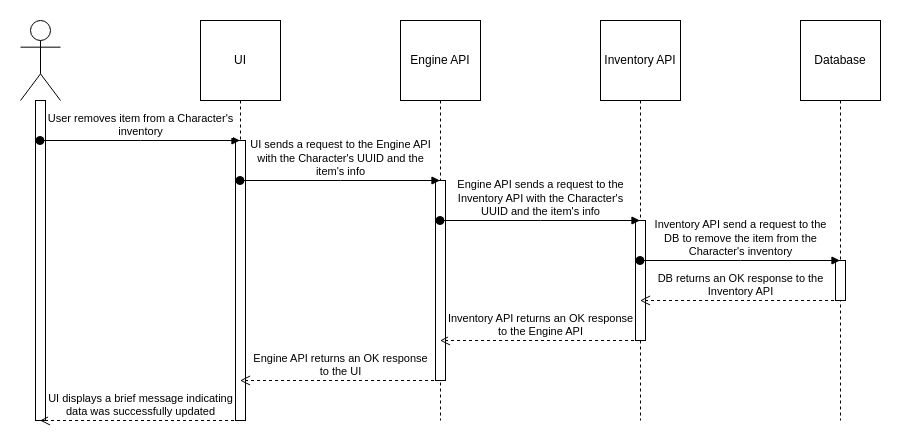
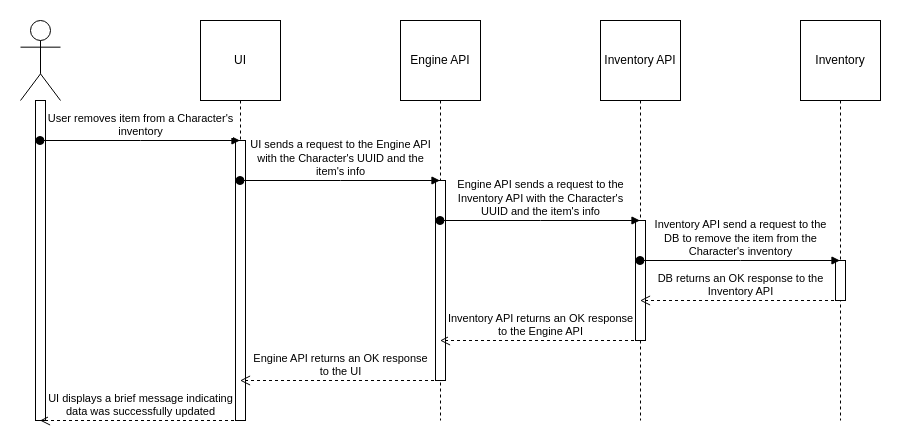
node "Database": label "Database" -> "Inventory"
